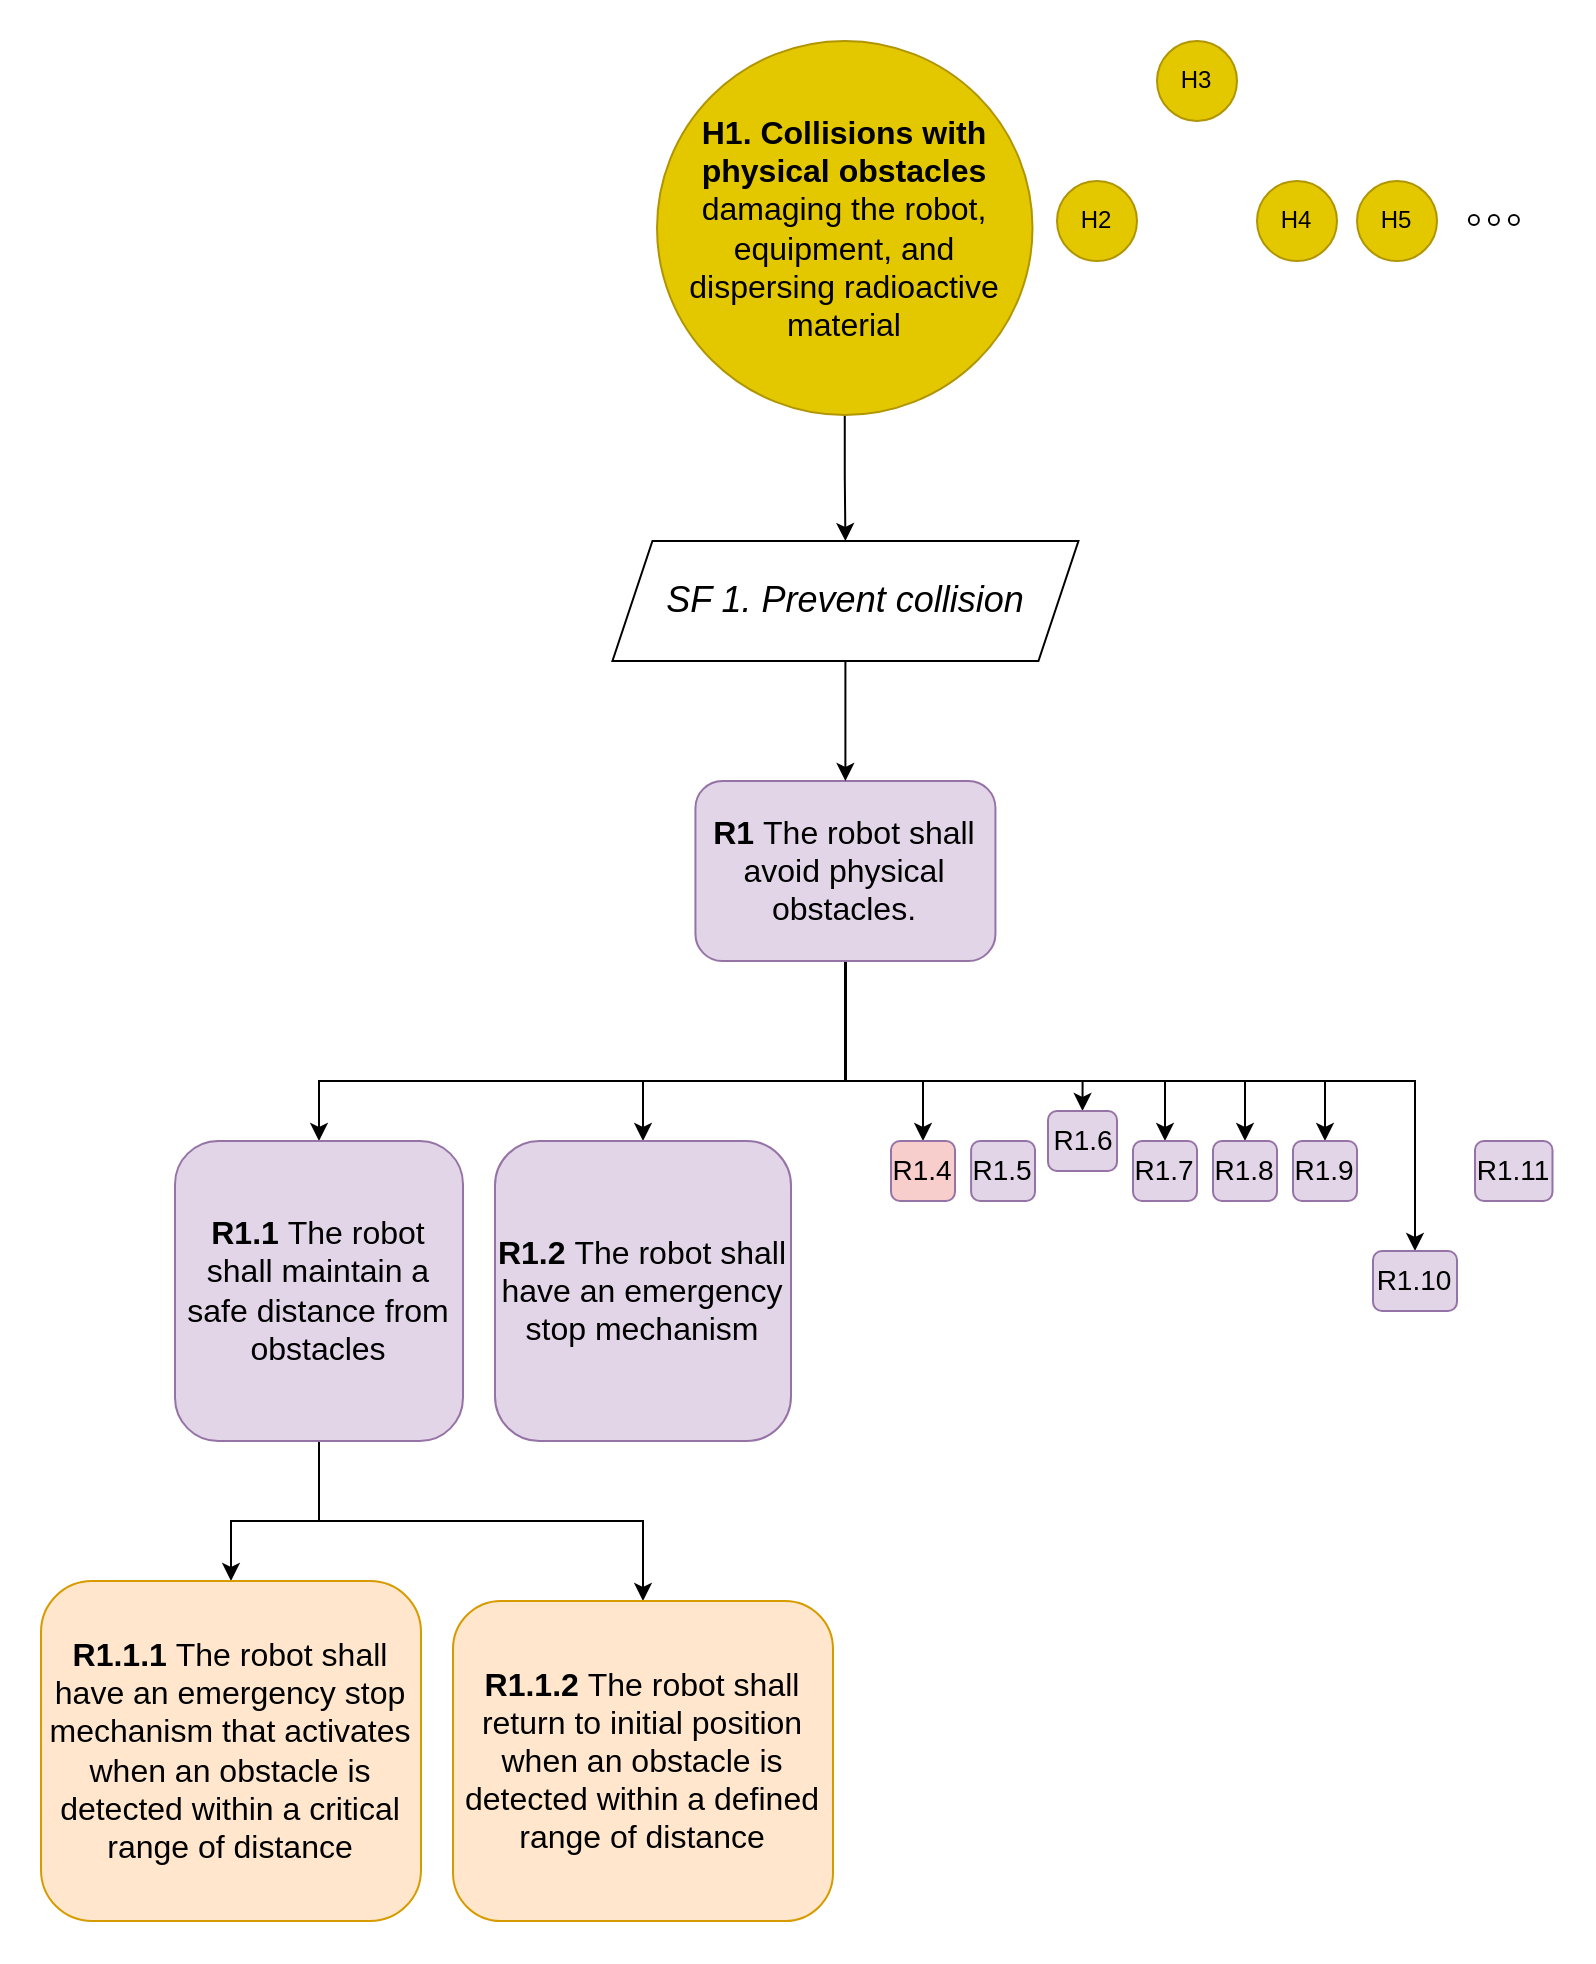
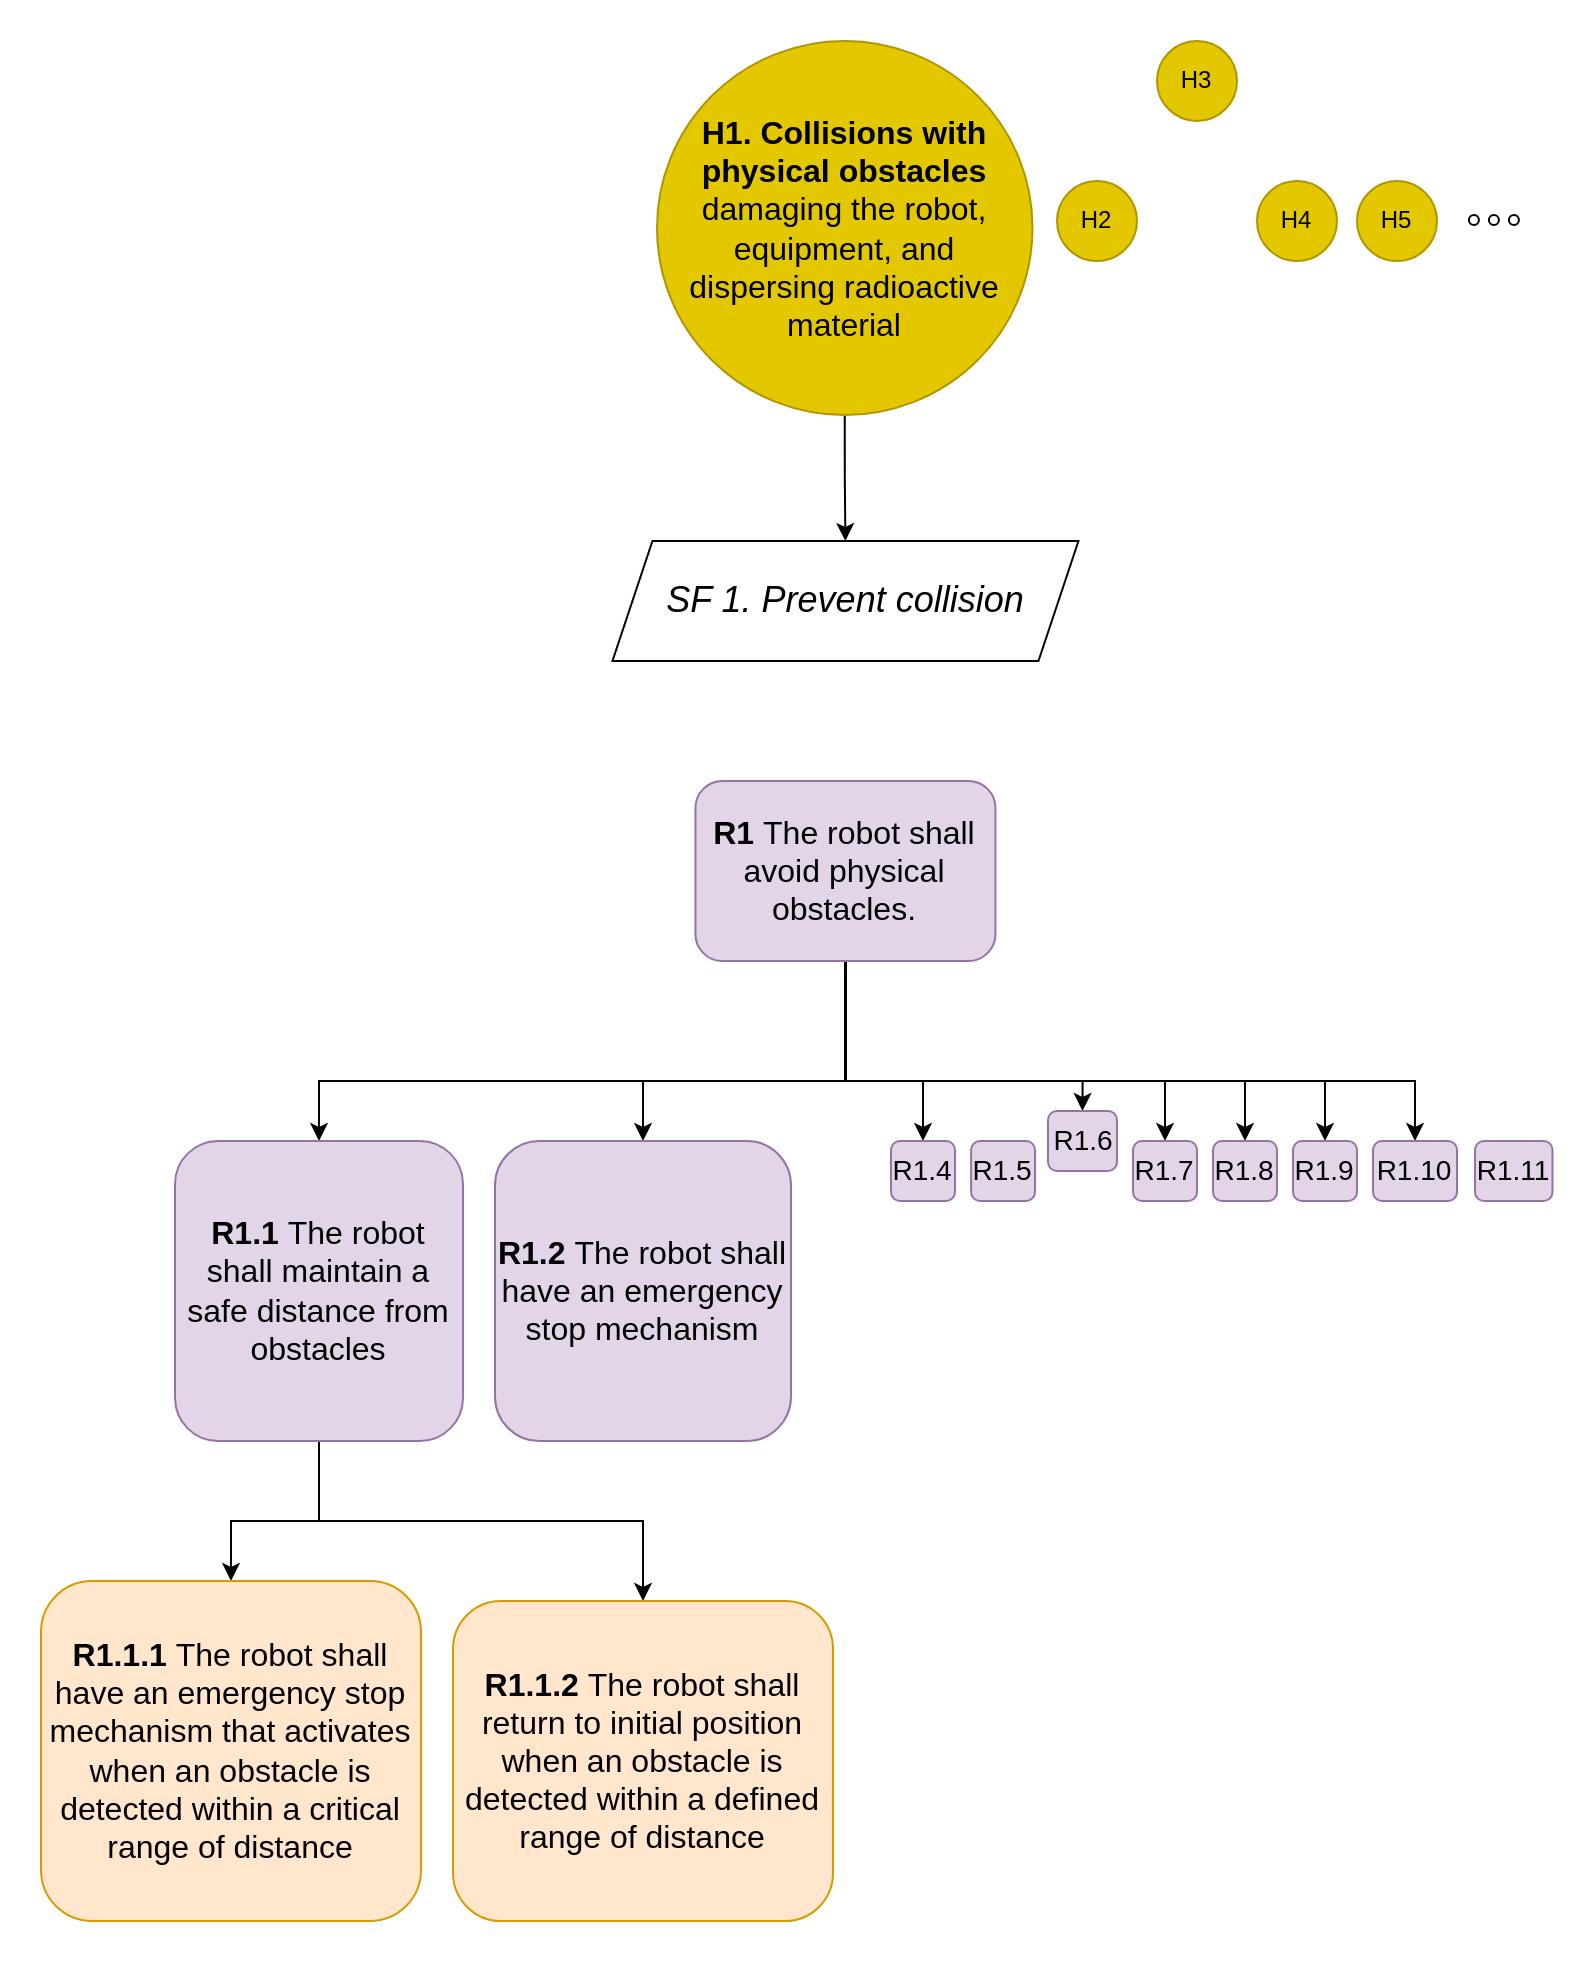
edge "SF 1. Prevent collision" -> "R1 The robot shall avoid physical obstacles.": removed
node "R1.4": fillcolor #f8cecc -> #e1d5e7
node "R1.10": moved (1415, 1281) -> (1415, 1171)
